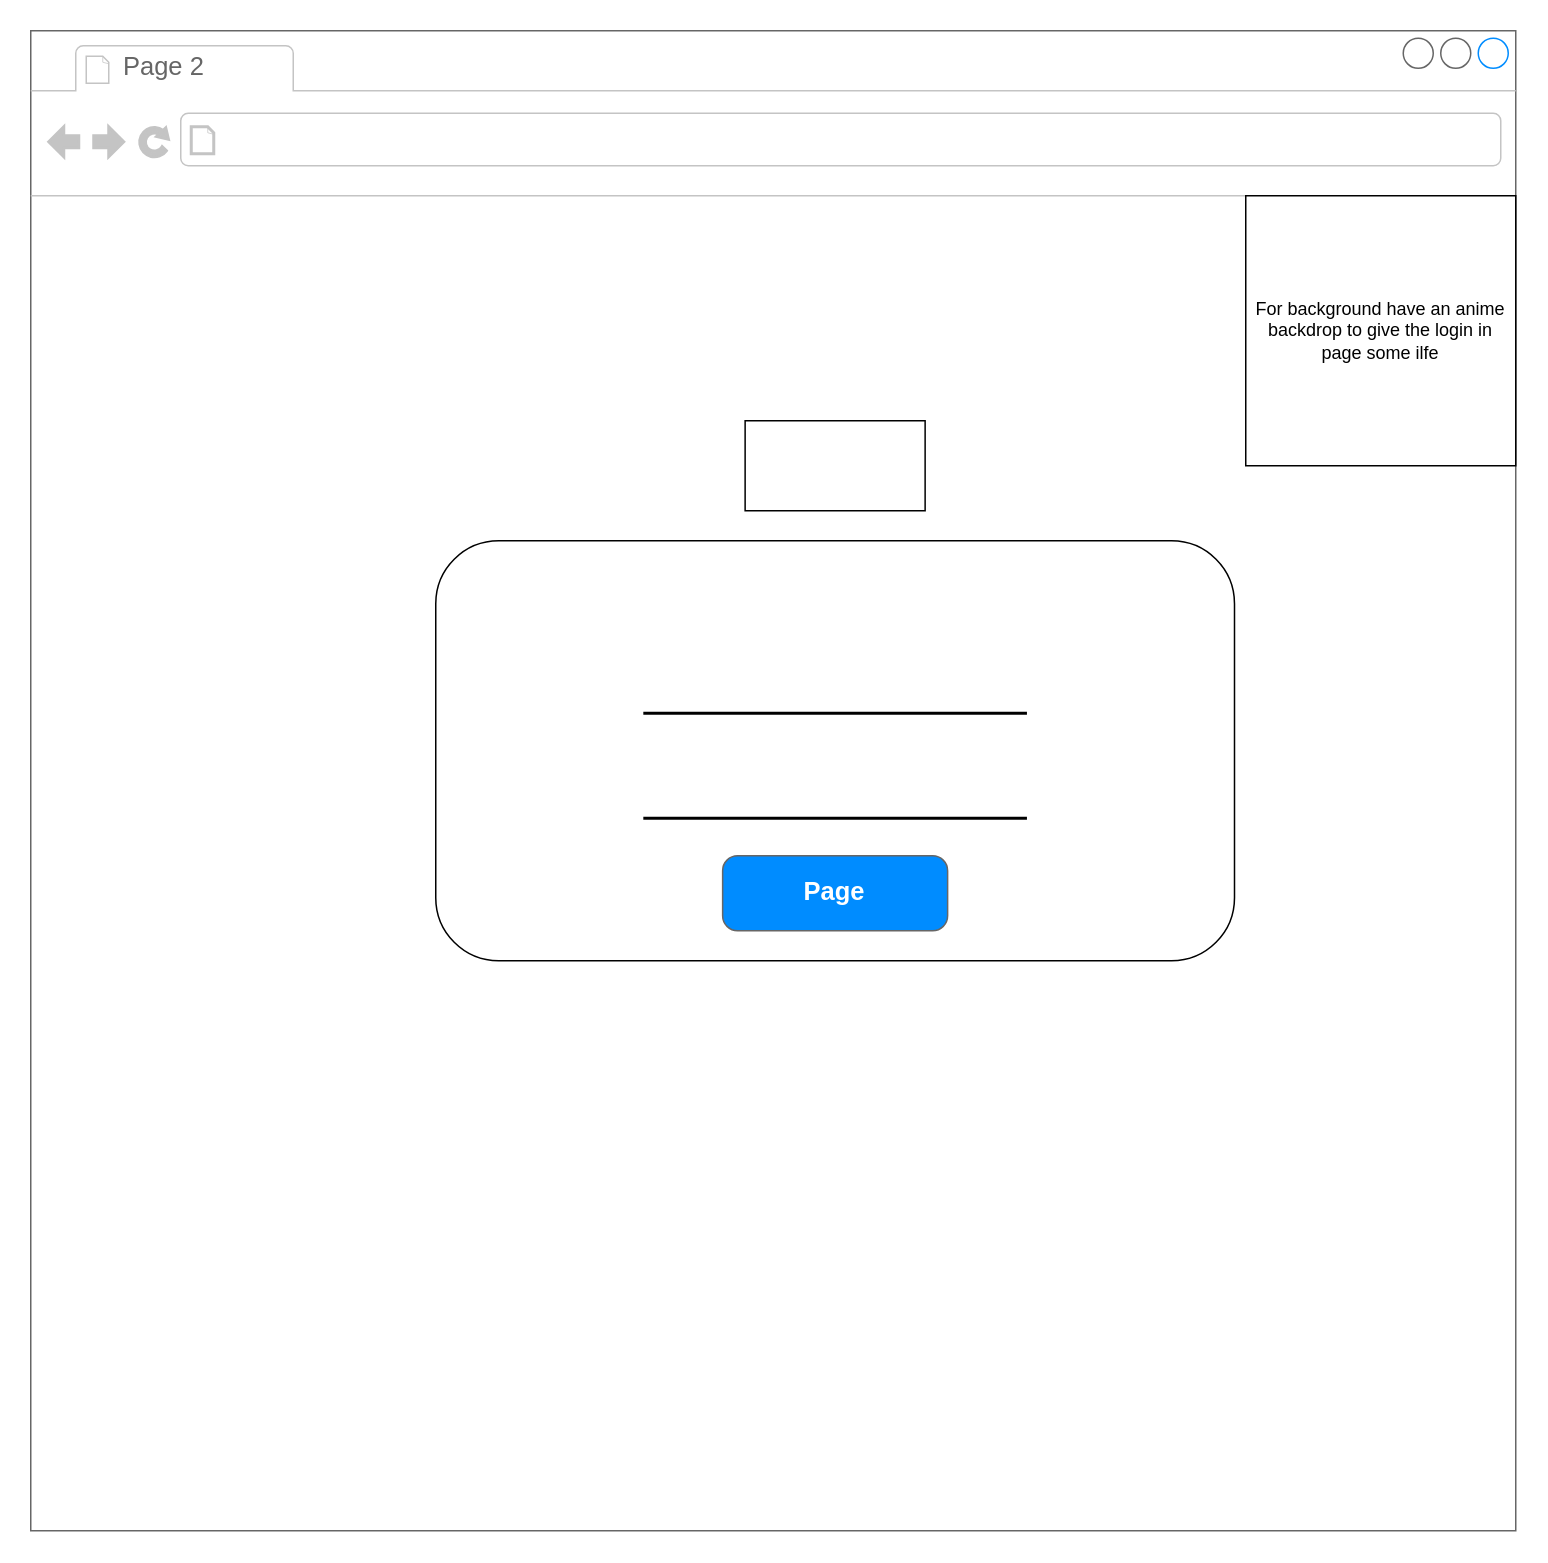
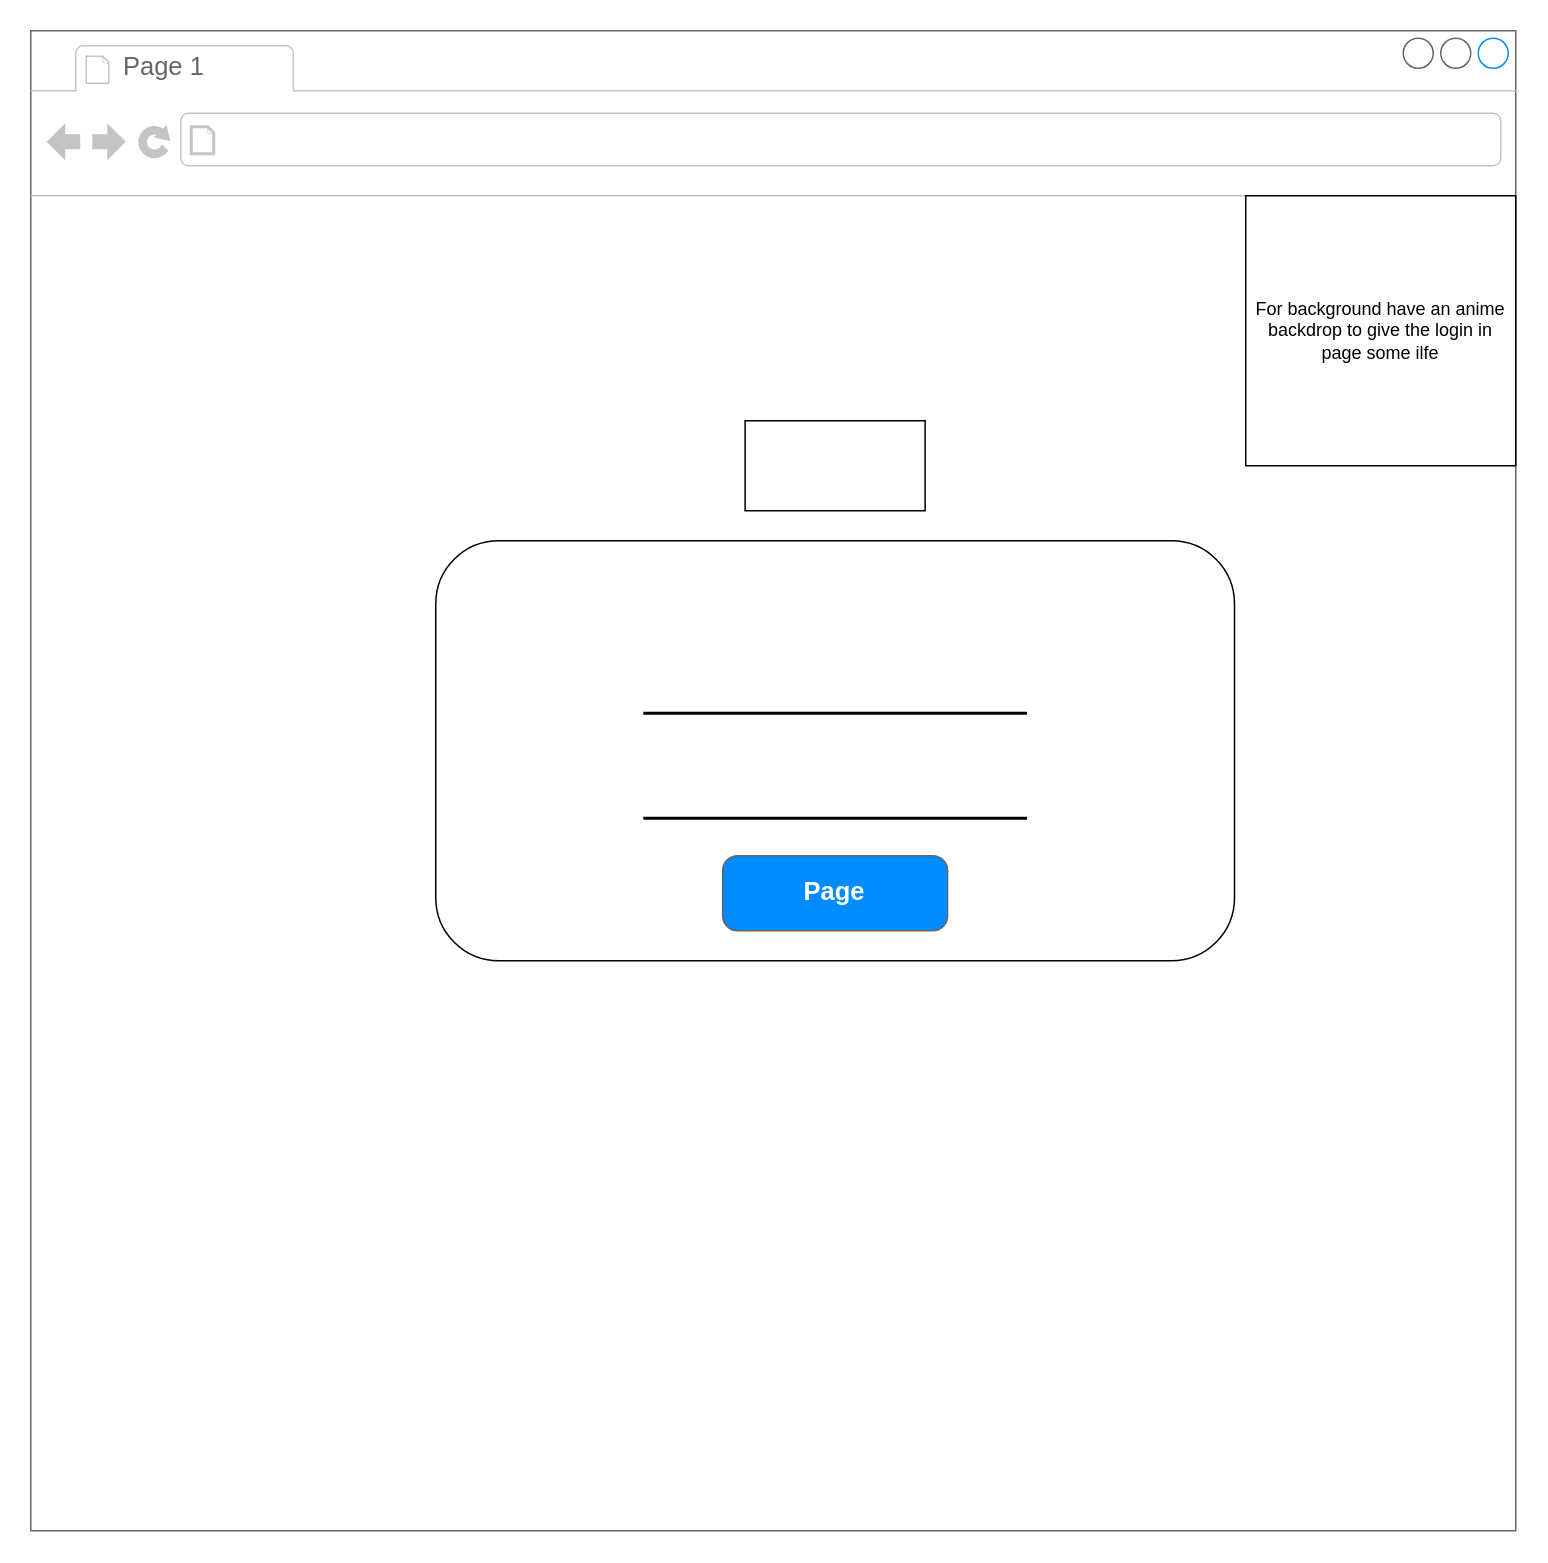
node "Page 2": label "Page 2" -> "Page 1"
